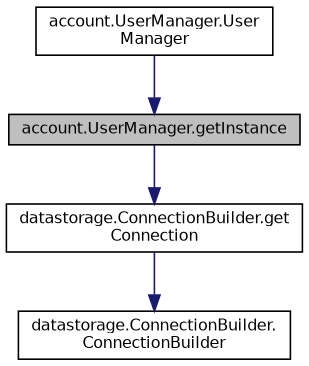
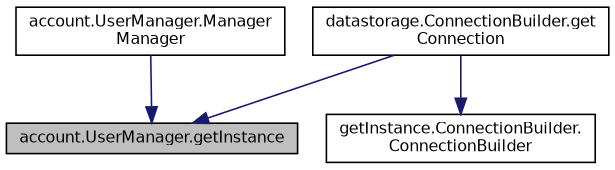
node "account.UserManager.User Manager": label "account.UserManager.User Manager" -> "account.UserManager.Manager Manager"
edge "account.UserManager.getInstance" -> "datastorage.ConnectionBuilder.get Connection": reversed
node "datastorage.ConnectionBuilder. ConnectionBuilder": label "datastorage.ConnectionBuilder. ConnectionBuilder" -> "getInstance.ConnectionBuilder. ConnectionBuilder"
